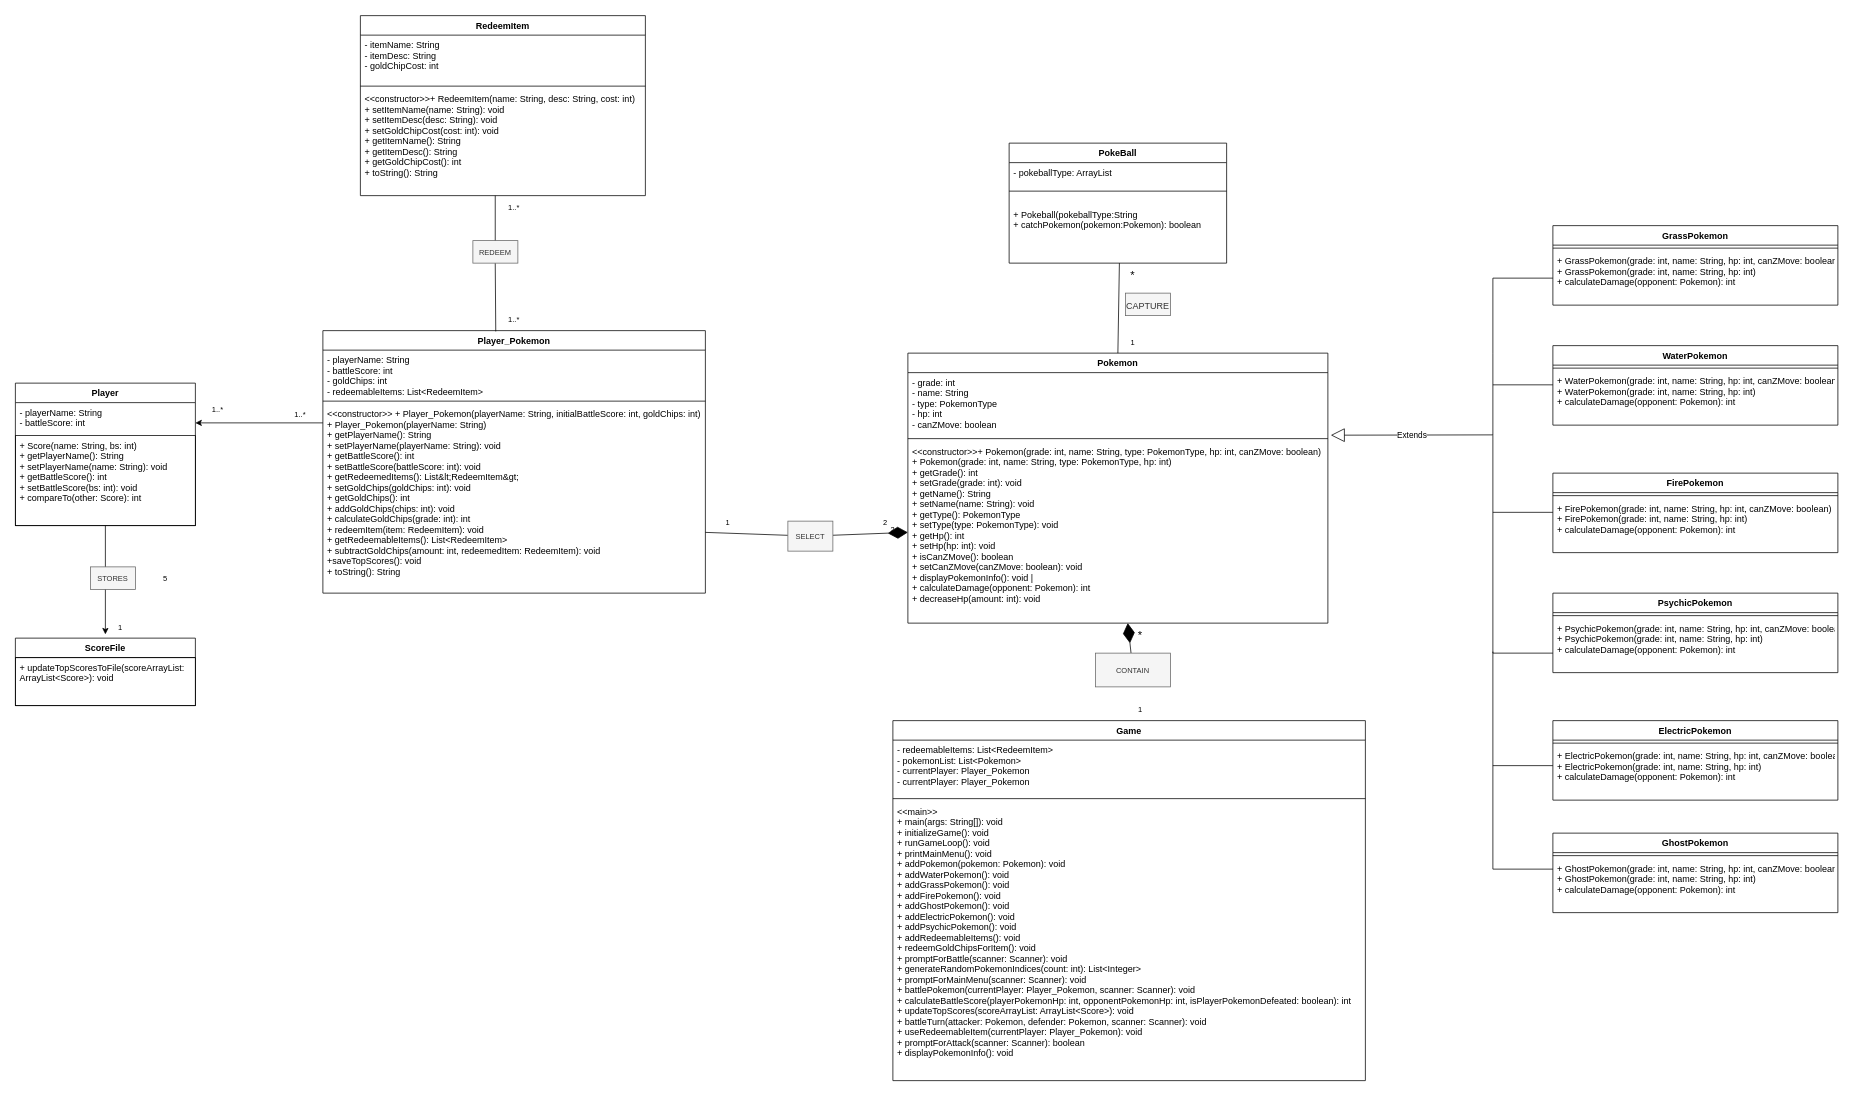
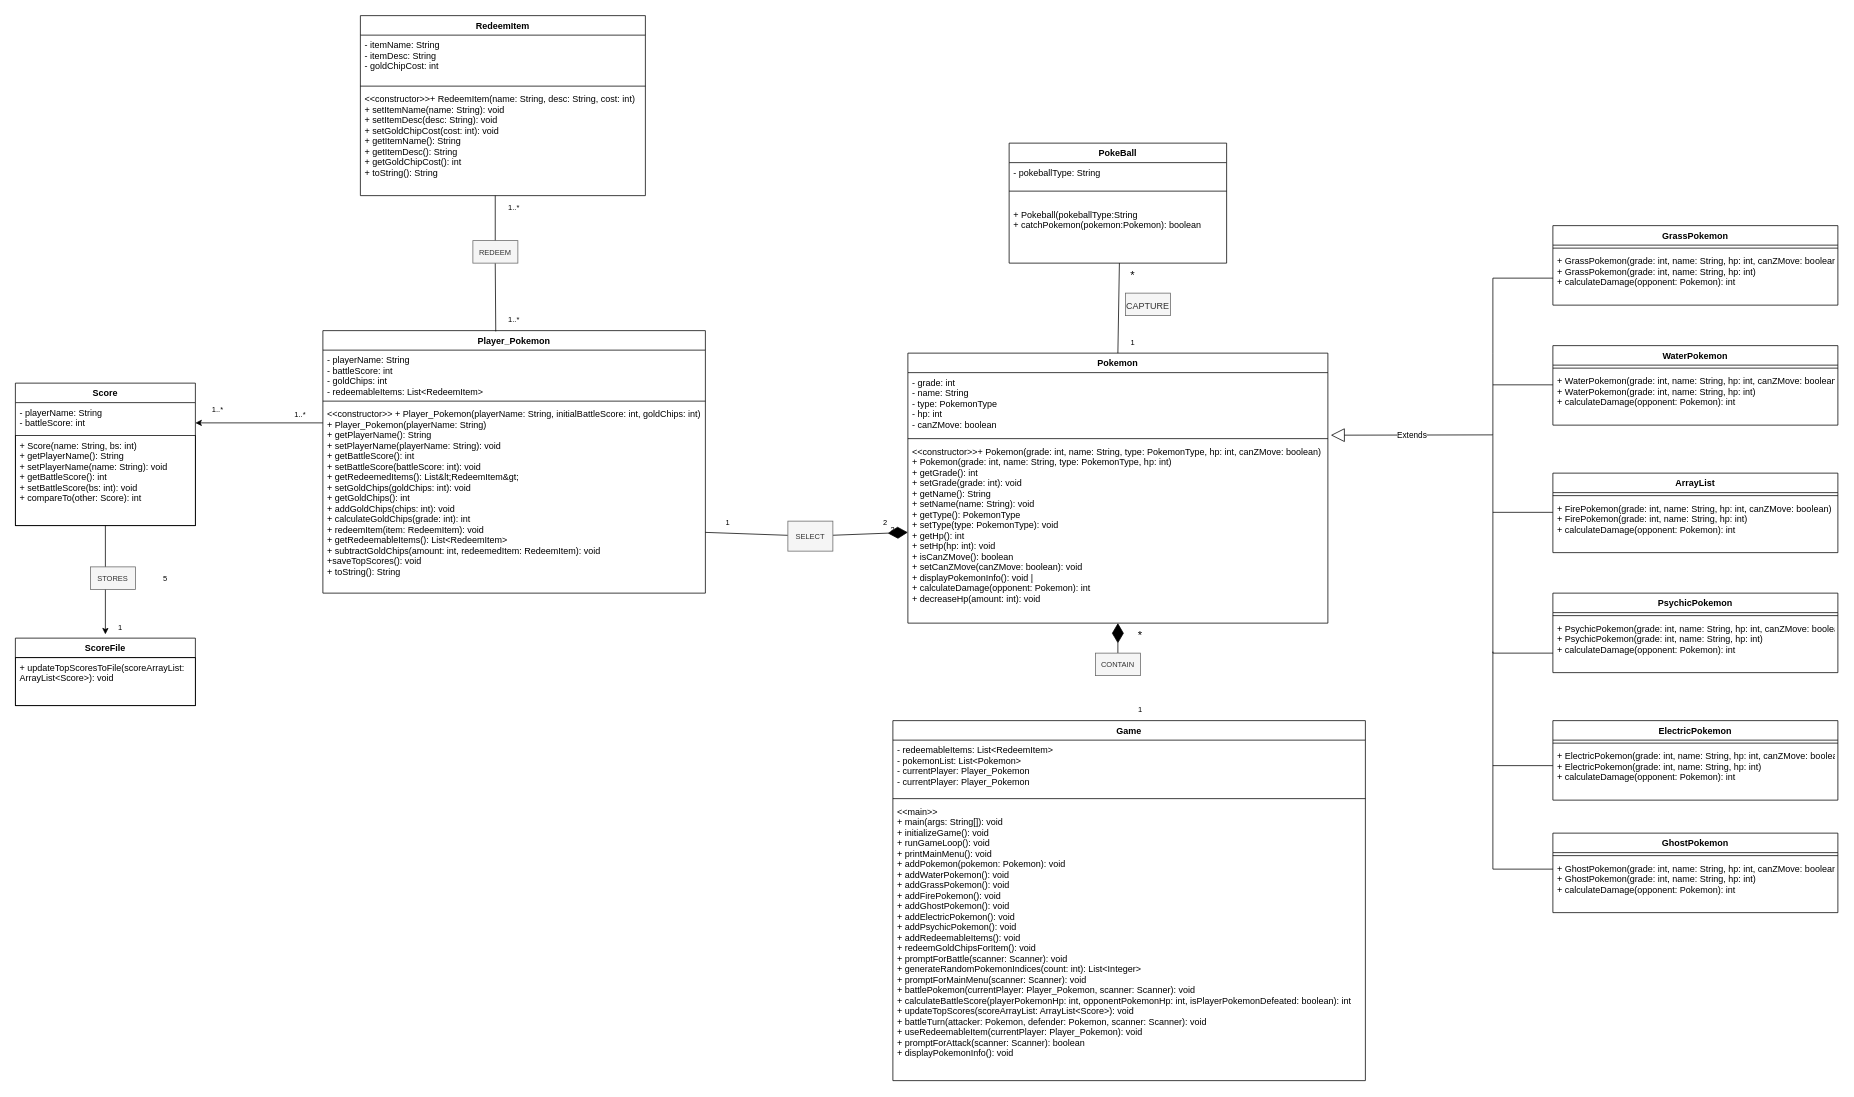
node "- pokeballType: ArrayList": label "- pokeballType: ArrayList" -> "- pokeballType: String"
node "Player": label "Player" -> "Score"
node "FirePokemon": label "FirePokemon" -> "ArrayList"
node "CONTAIN": size 75x34 -> 45x23
